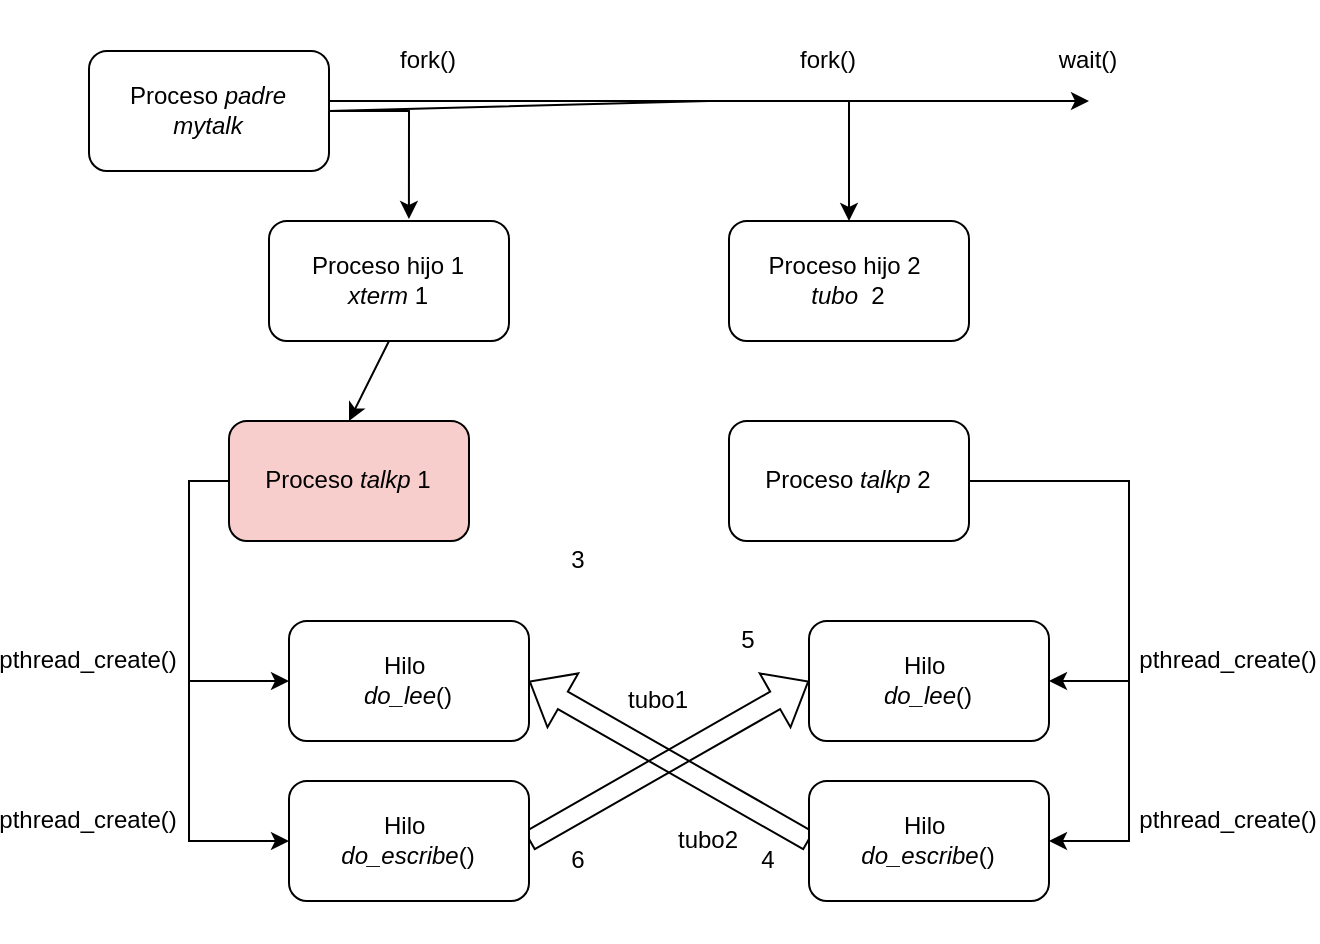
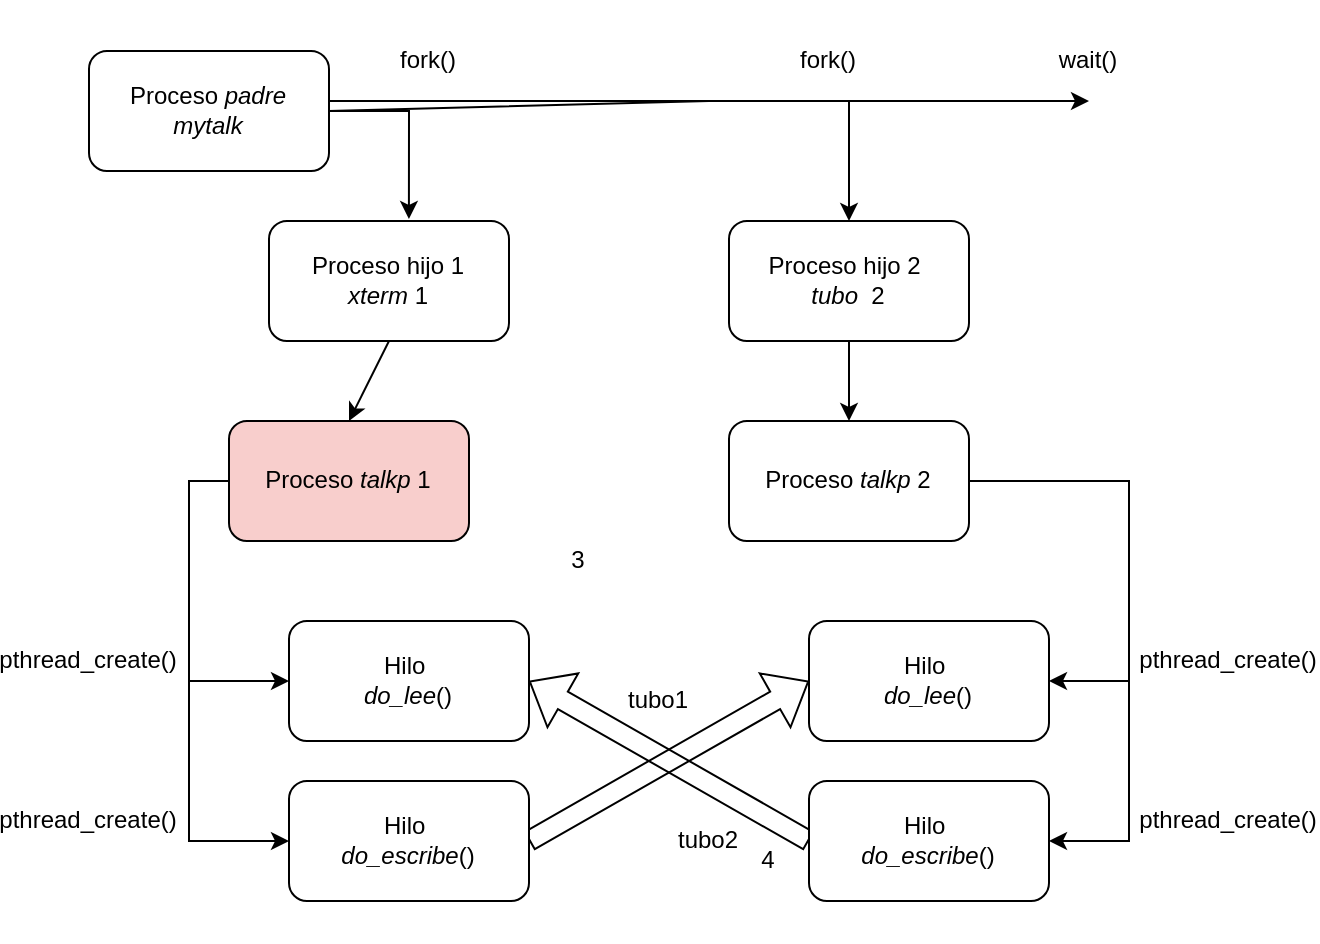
edge "Proceso hijo 2 tubo 2" -> "Proceso talkp 2": added
node "5": removed
node "6": removed
